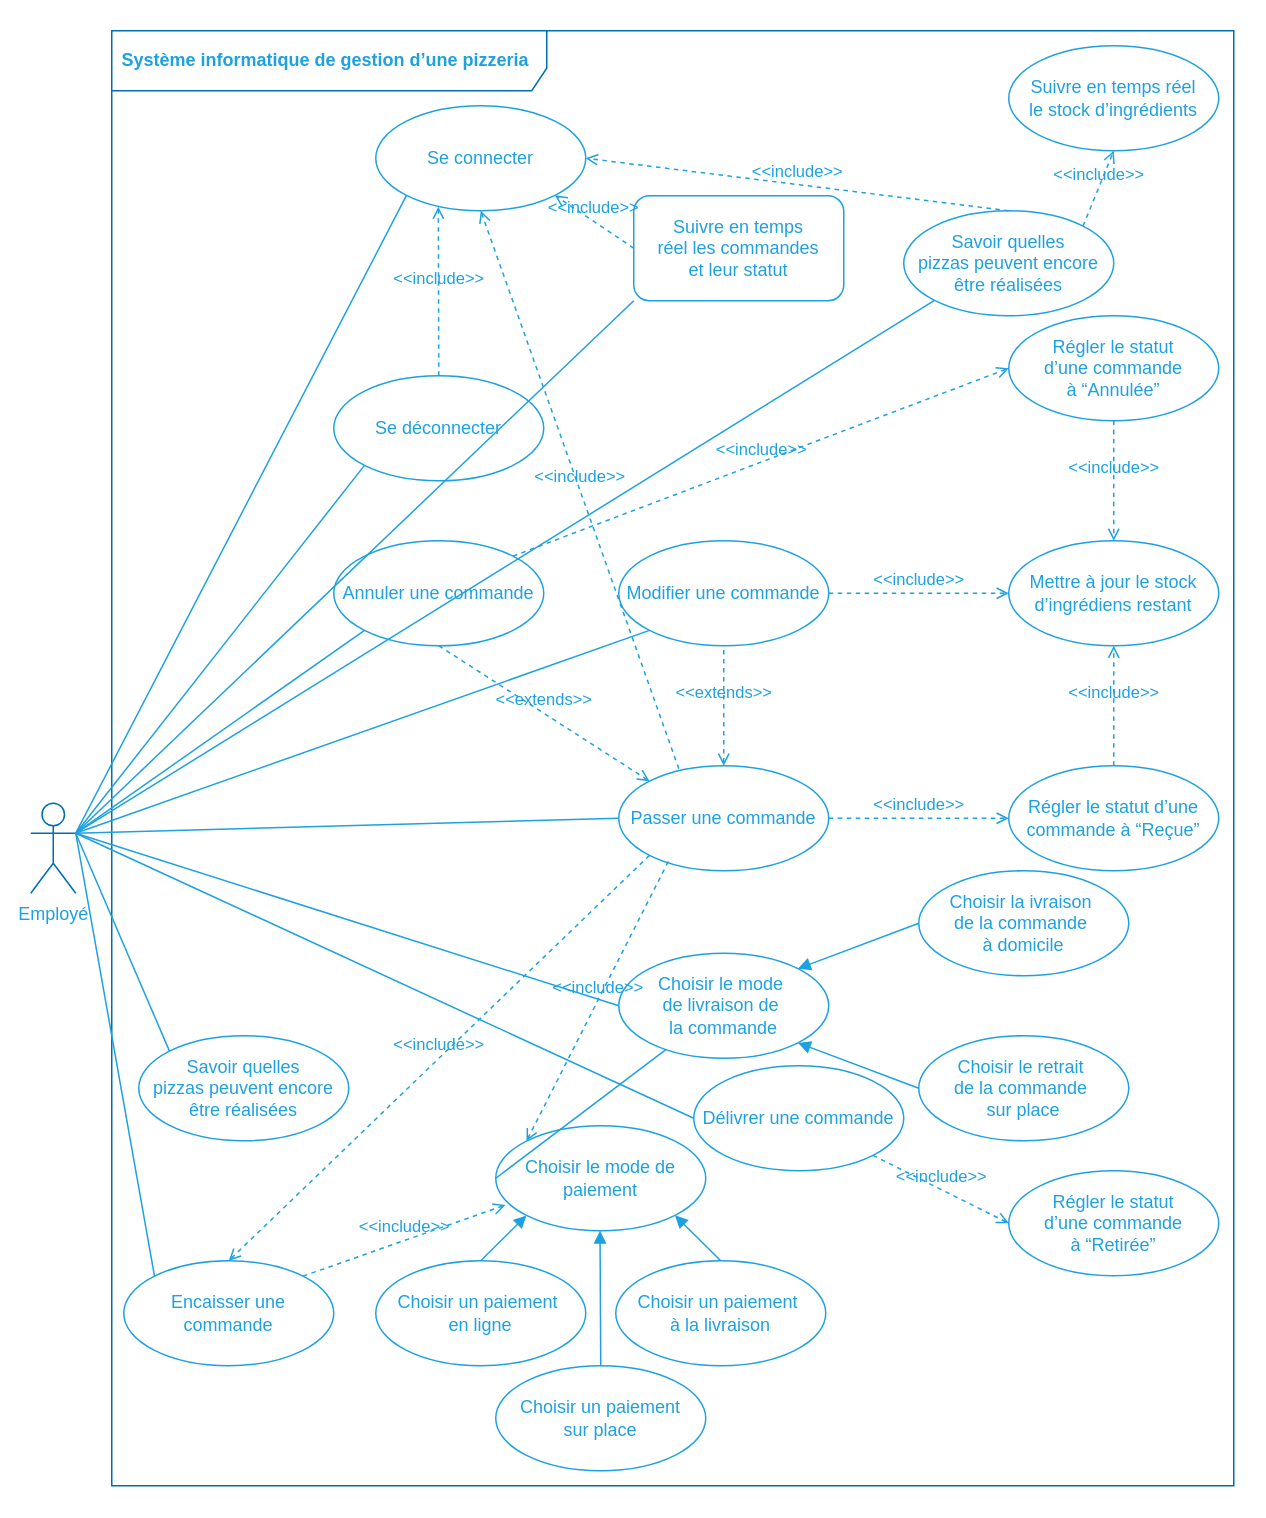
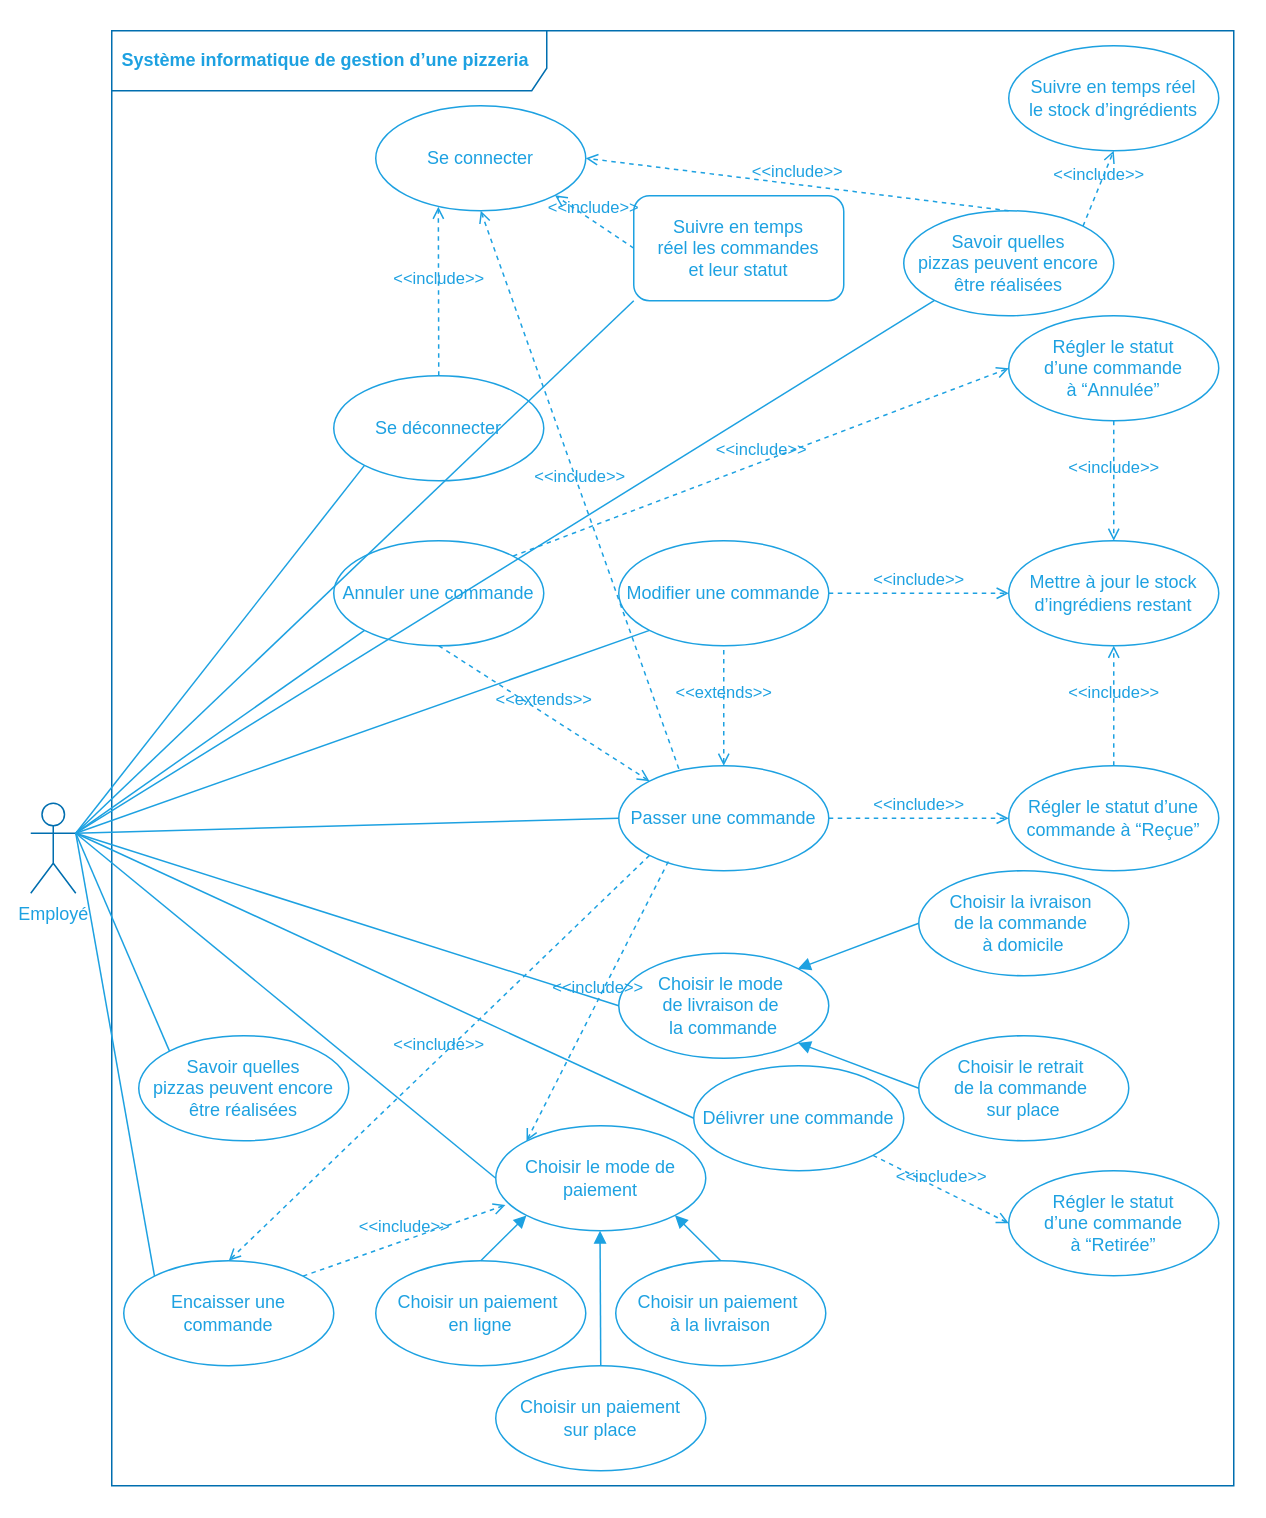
edge "Se connecter" -- "Employé": removed
edge "Choisir le mode de livraison de la commande" -- "Choisir le mode de paiement": now "Employé" -- "Choisir le mode de paiement"
